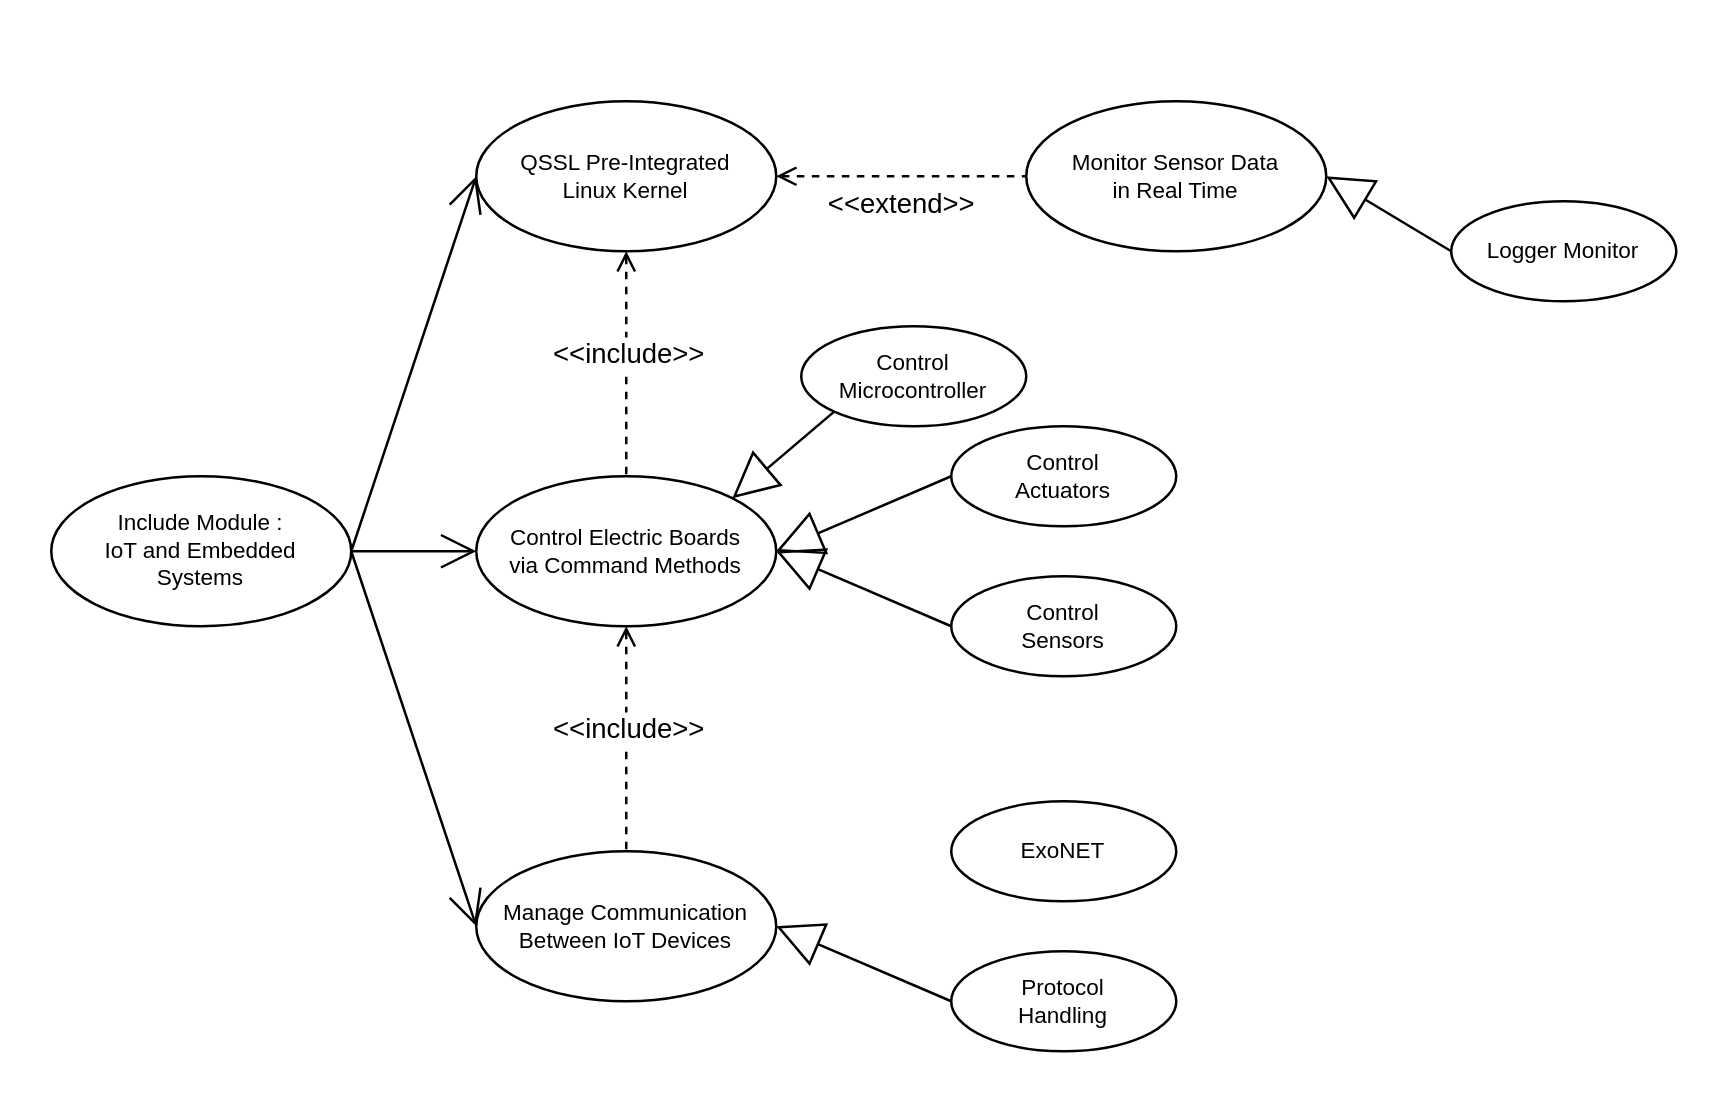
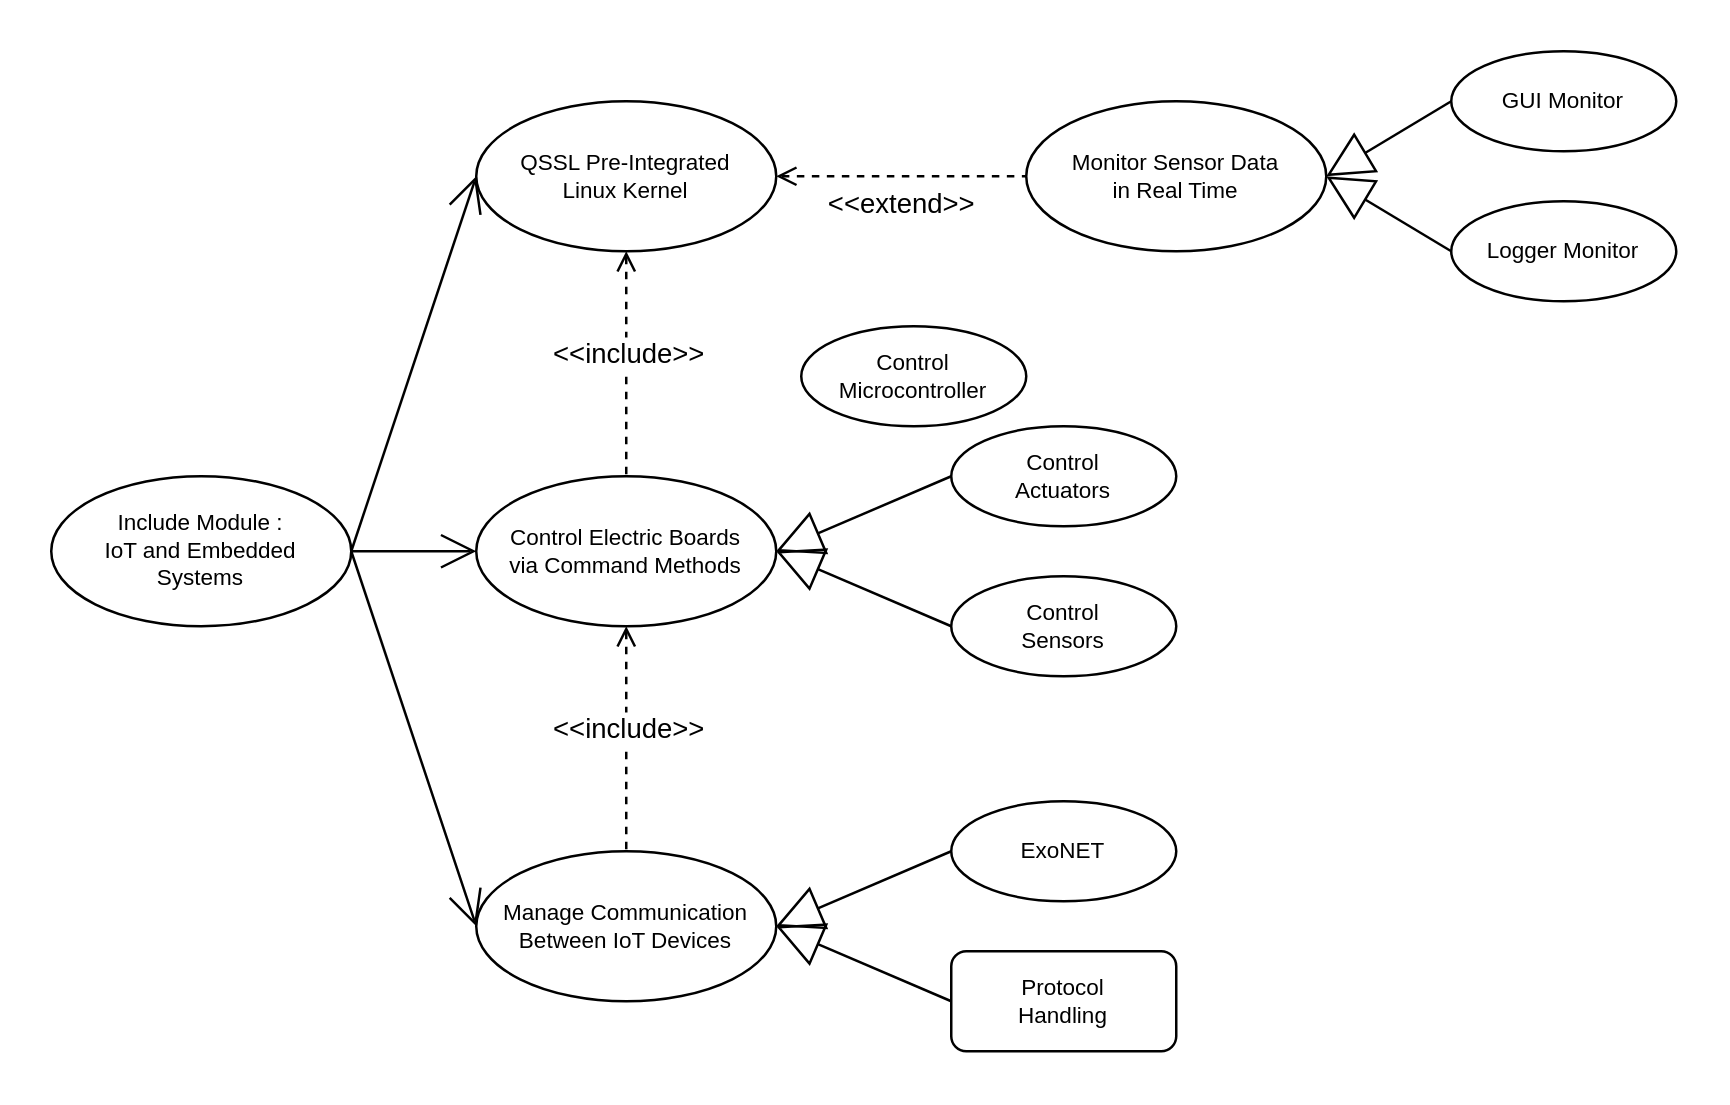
node "GUI Monitor": added
edge "GUI Monitor" -> "Monitor Sensor Data in Real Time": added
edge "Control Microcontroller" -> "Control Electric Boards via Command Methods": removed
edge "ExoNET" -> "Manage Communication Between IoT Devices": added
node "Protocol Handling": shape ellipse -> rounded rectangle
